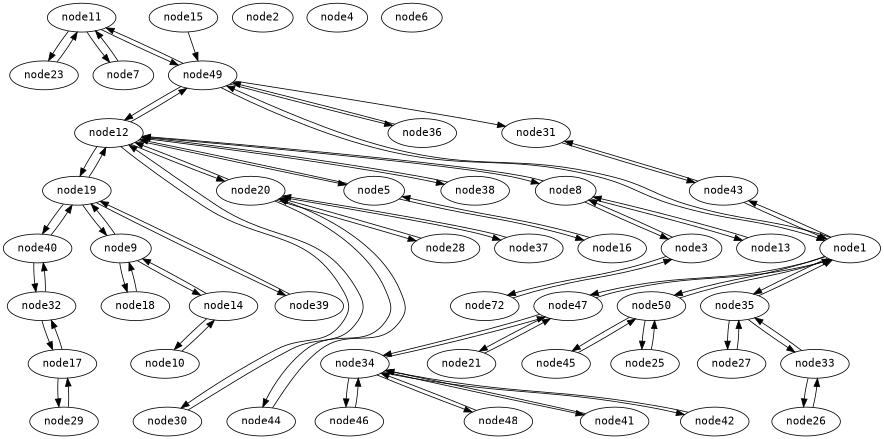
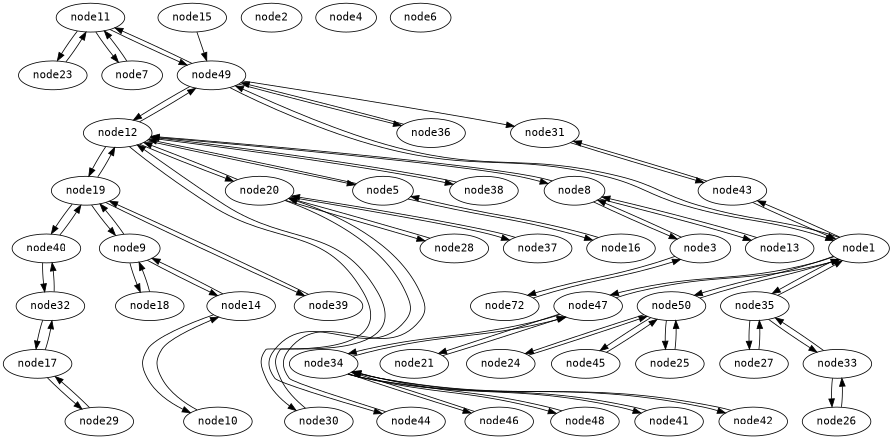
node "node24": added
